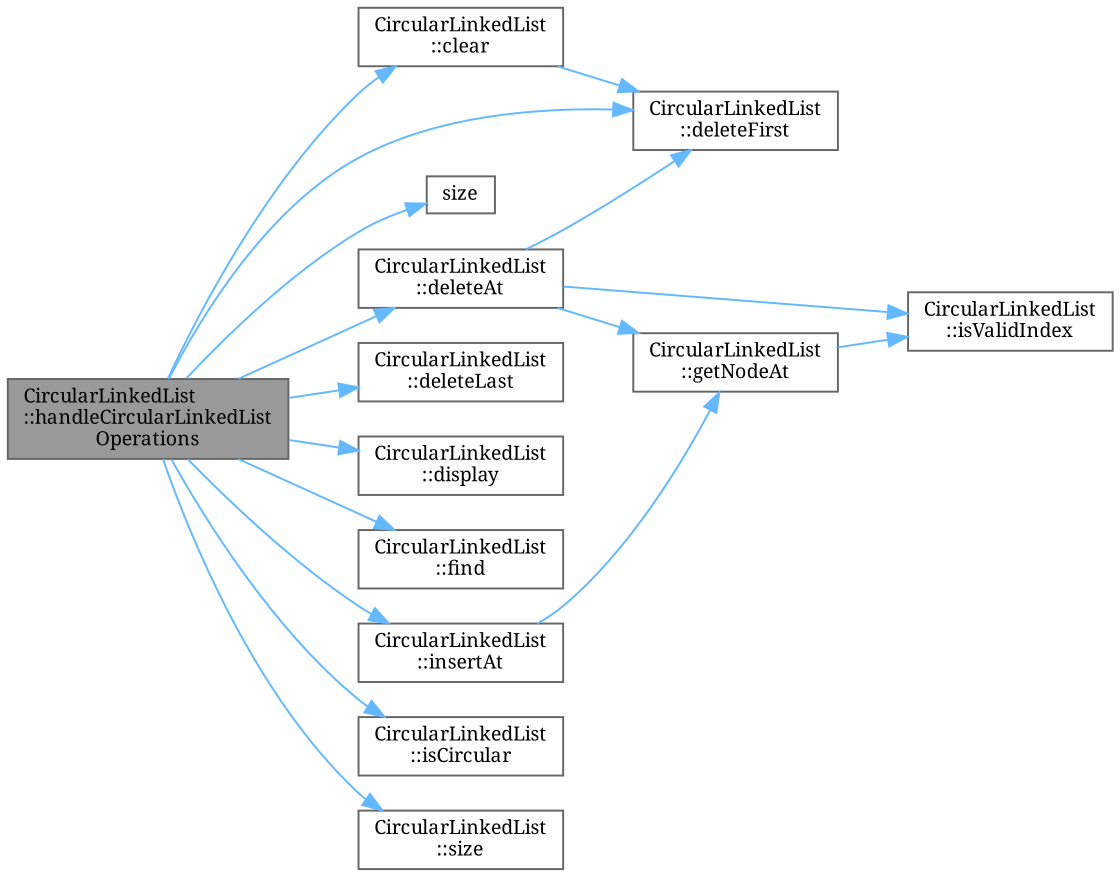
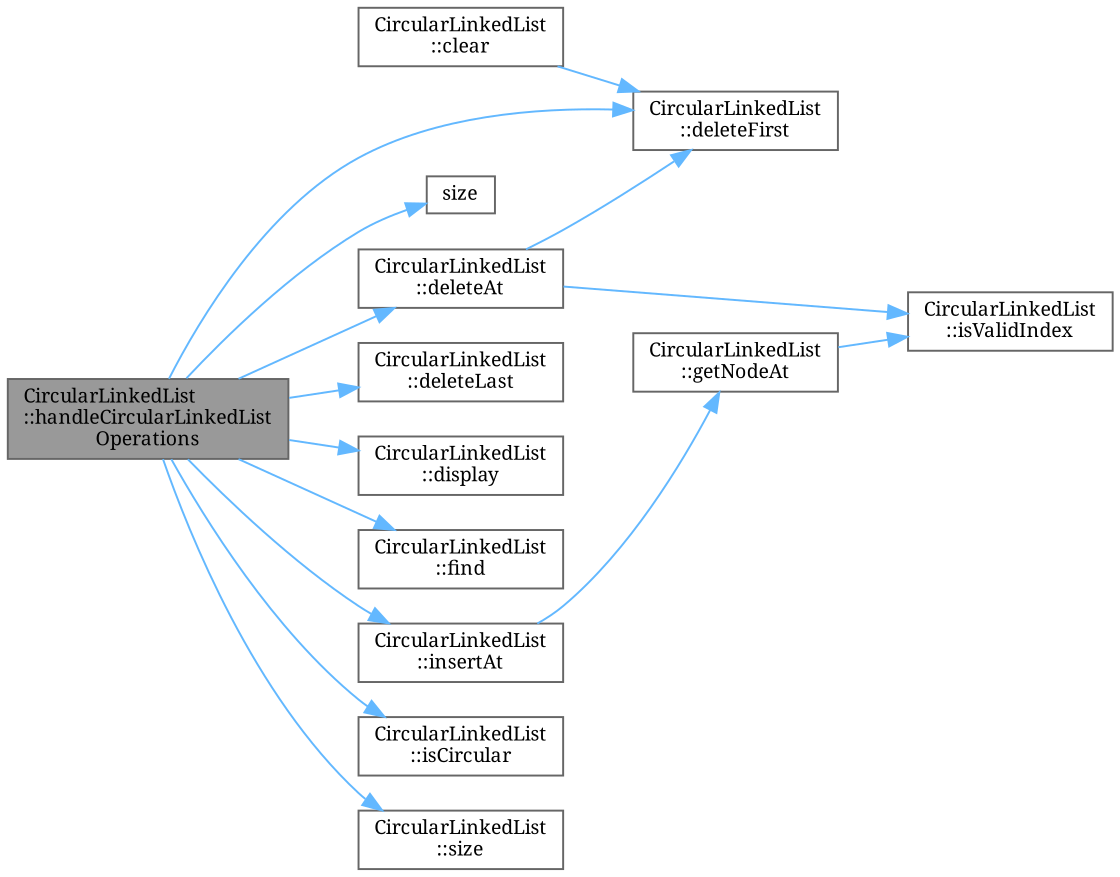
edge "CircularLinkedList ::handleCircularLinkedList Operations" -> "CircularLinkedList ::clear": removed
edge "CircularLinkedList ::deleteAt" -> "CircularLinkedList ::getNodeAt": removed
